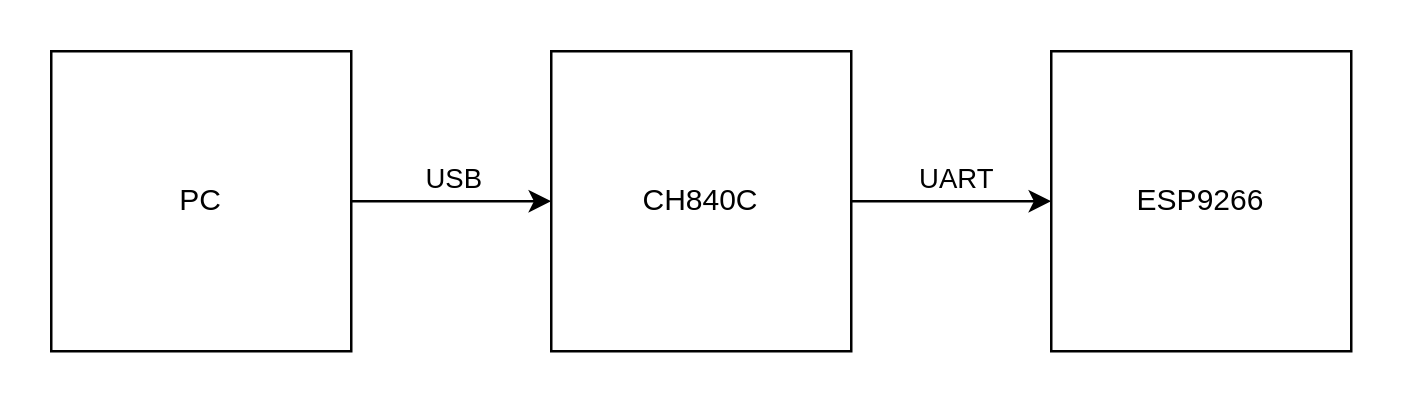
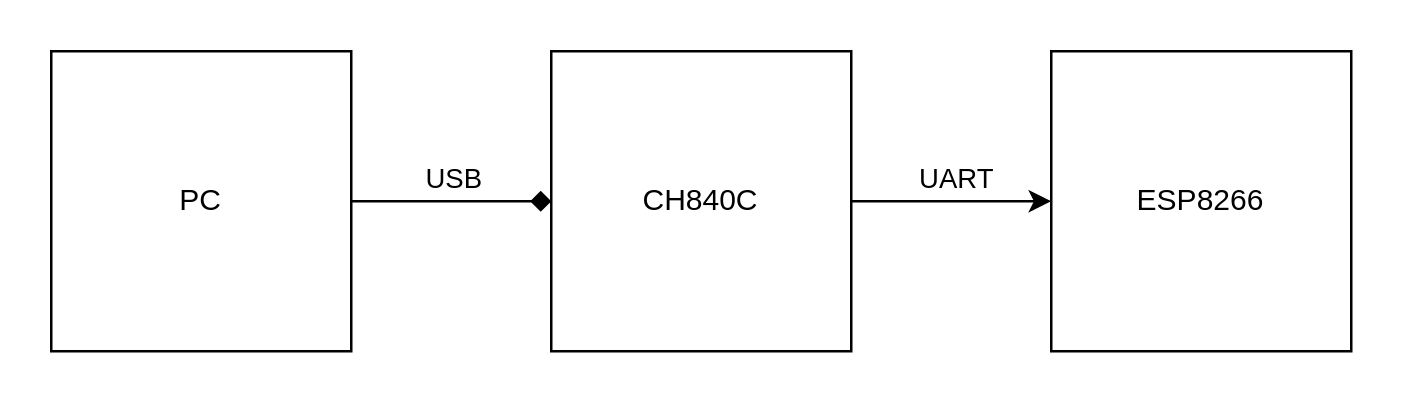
edge "PC" -> "CH840C": arrowhead classic -> diamond
node "ESP9266": label "ESP9266" -> "ESP8266"
